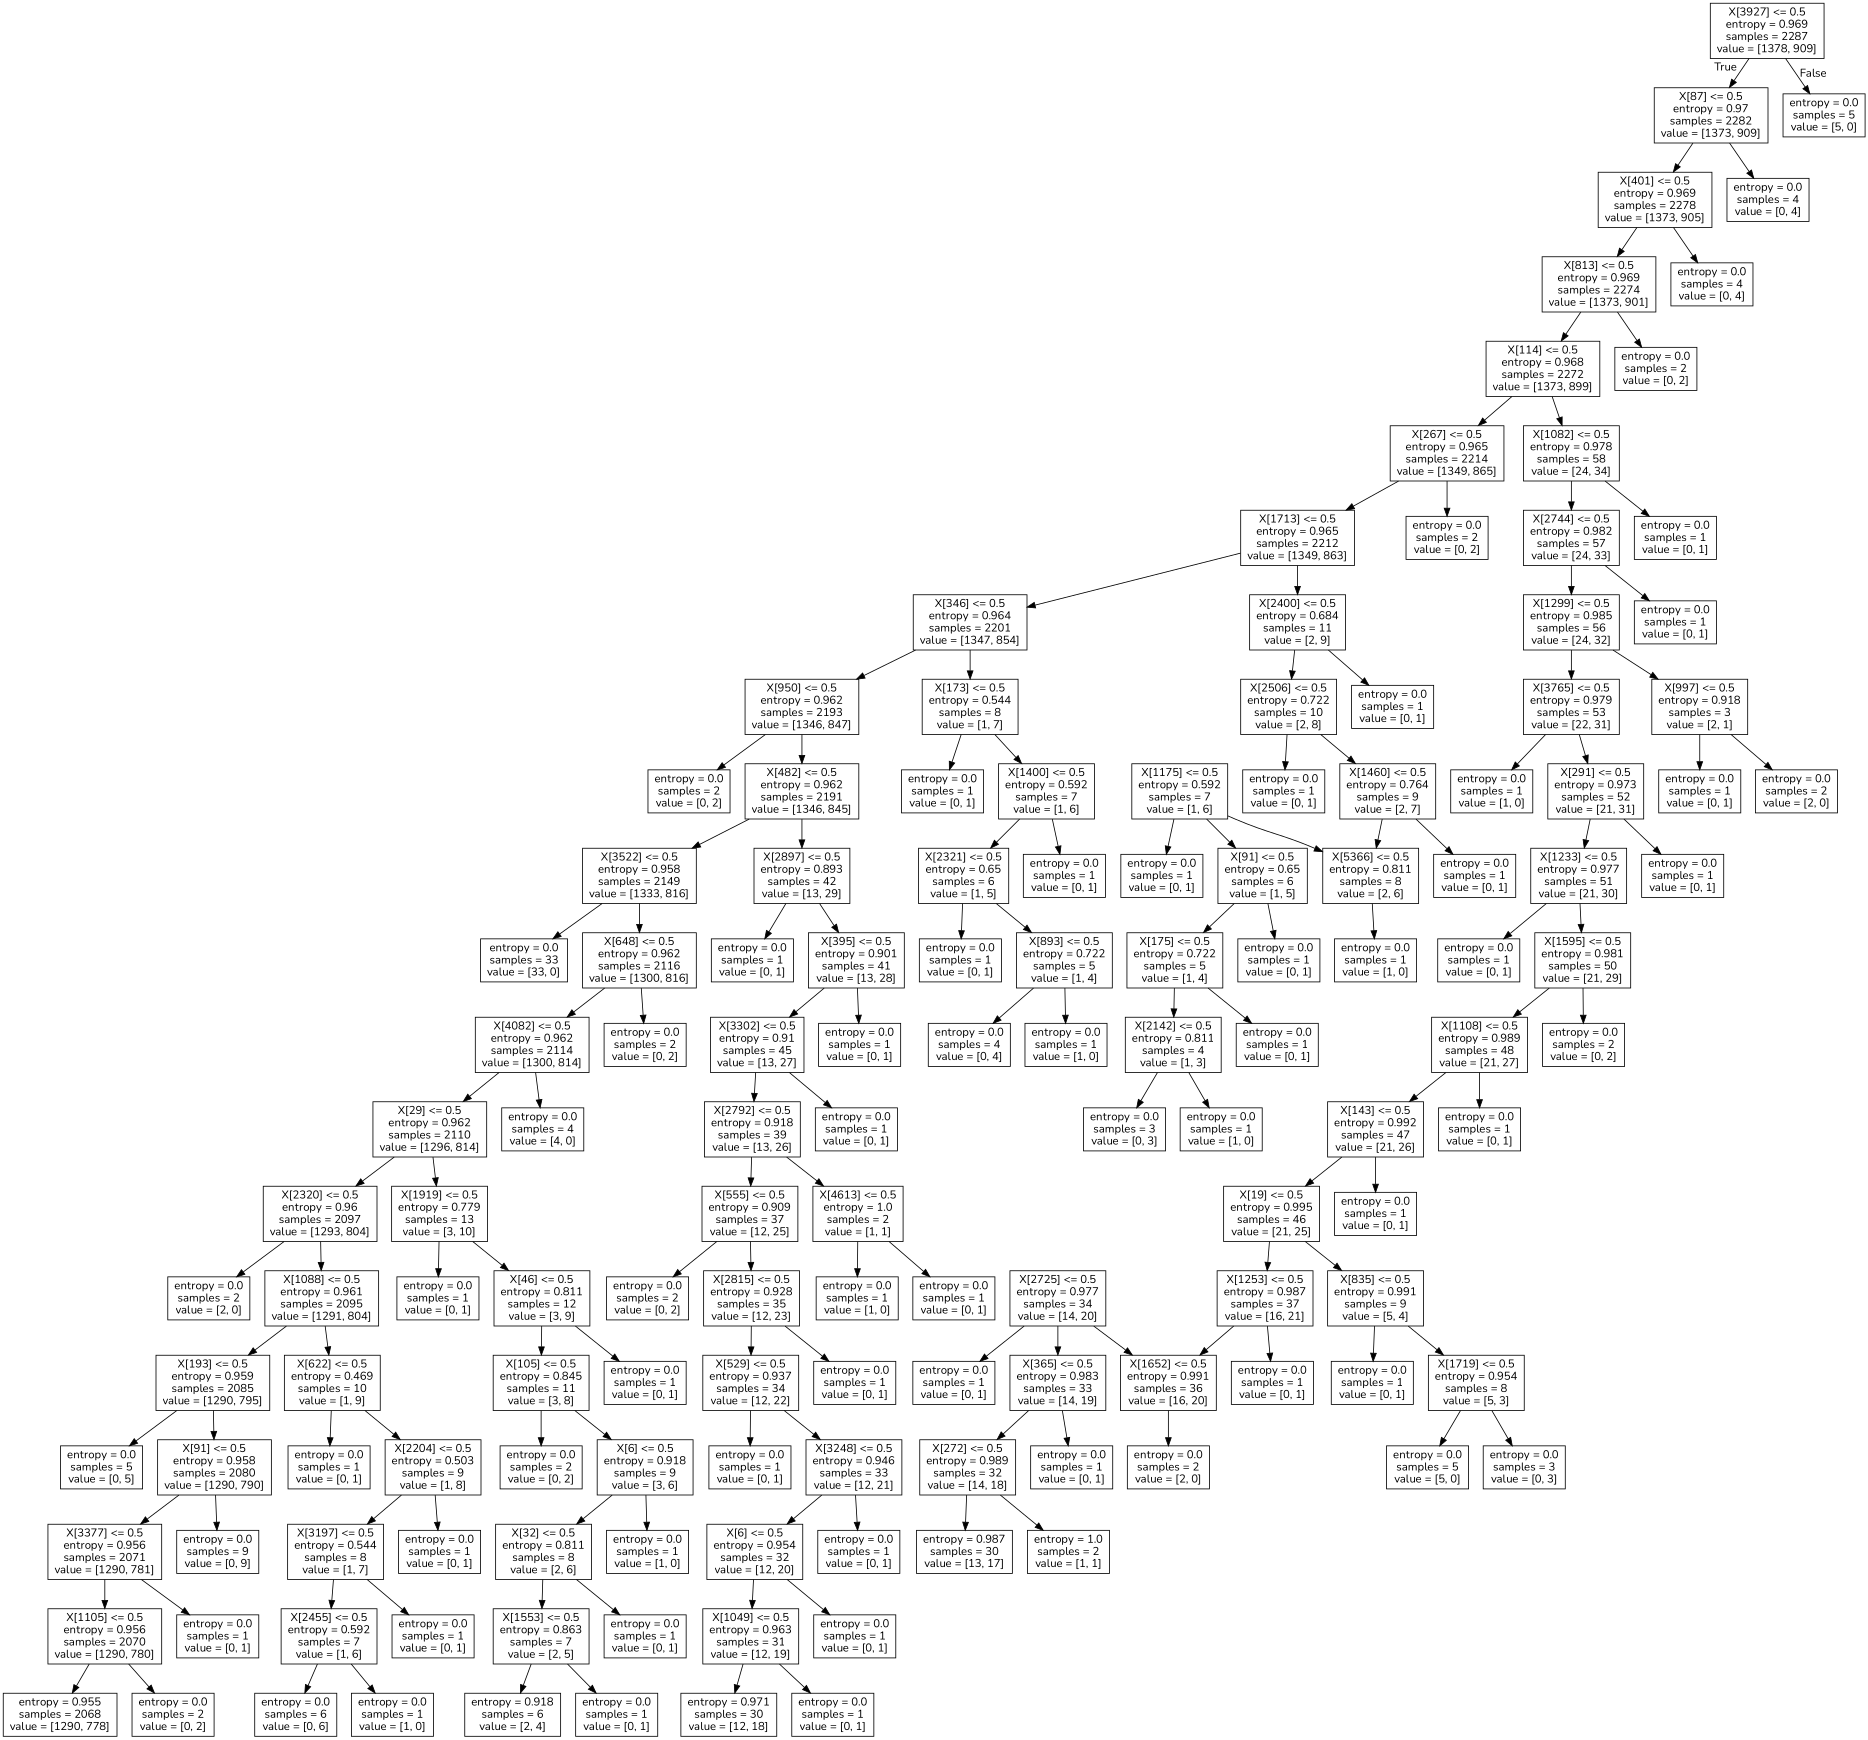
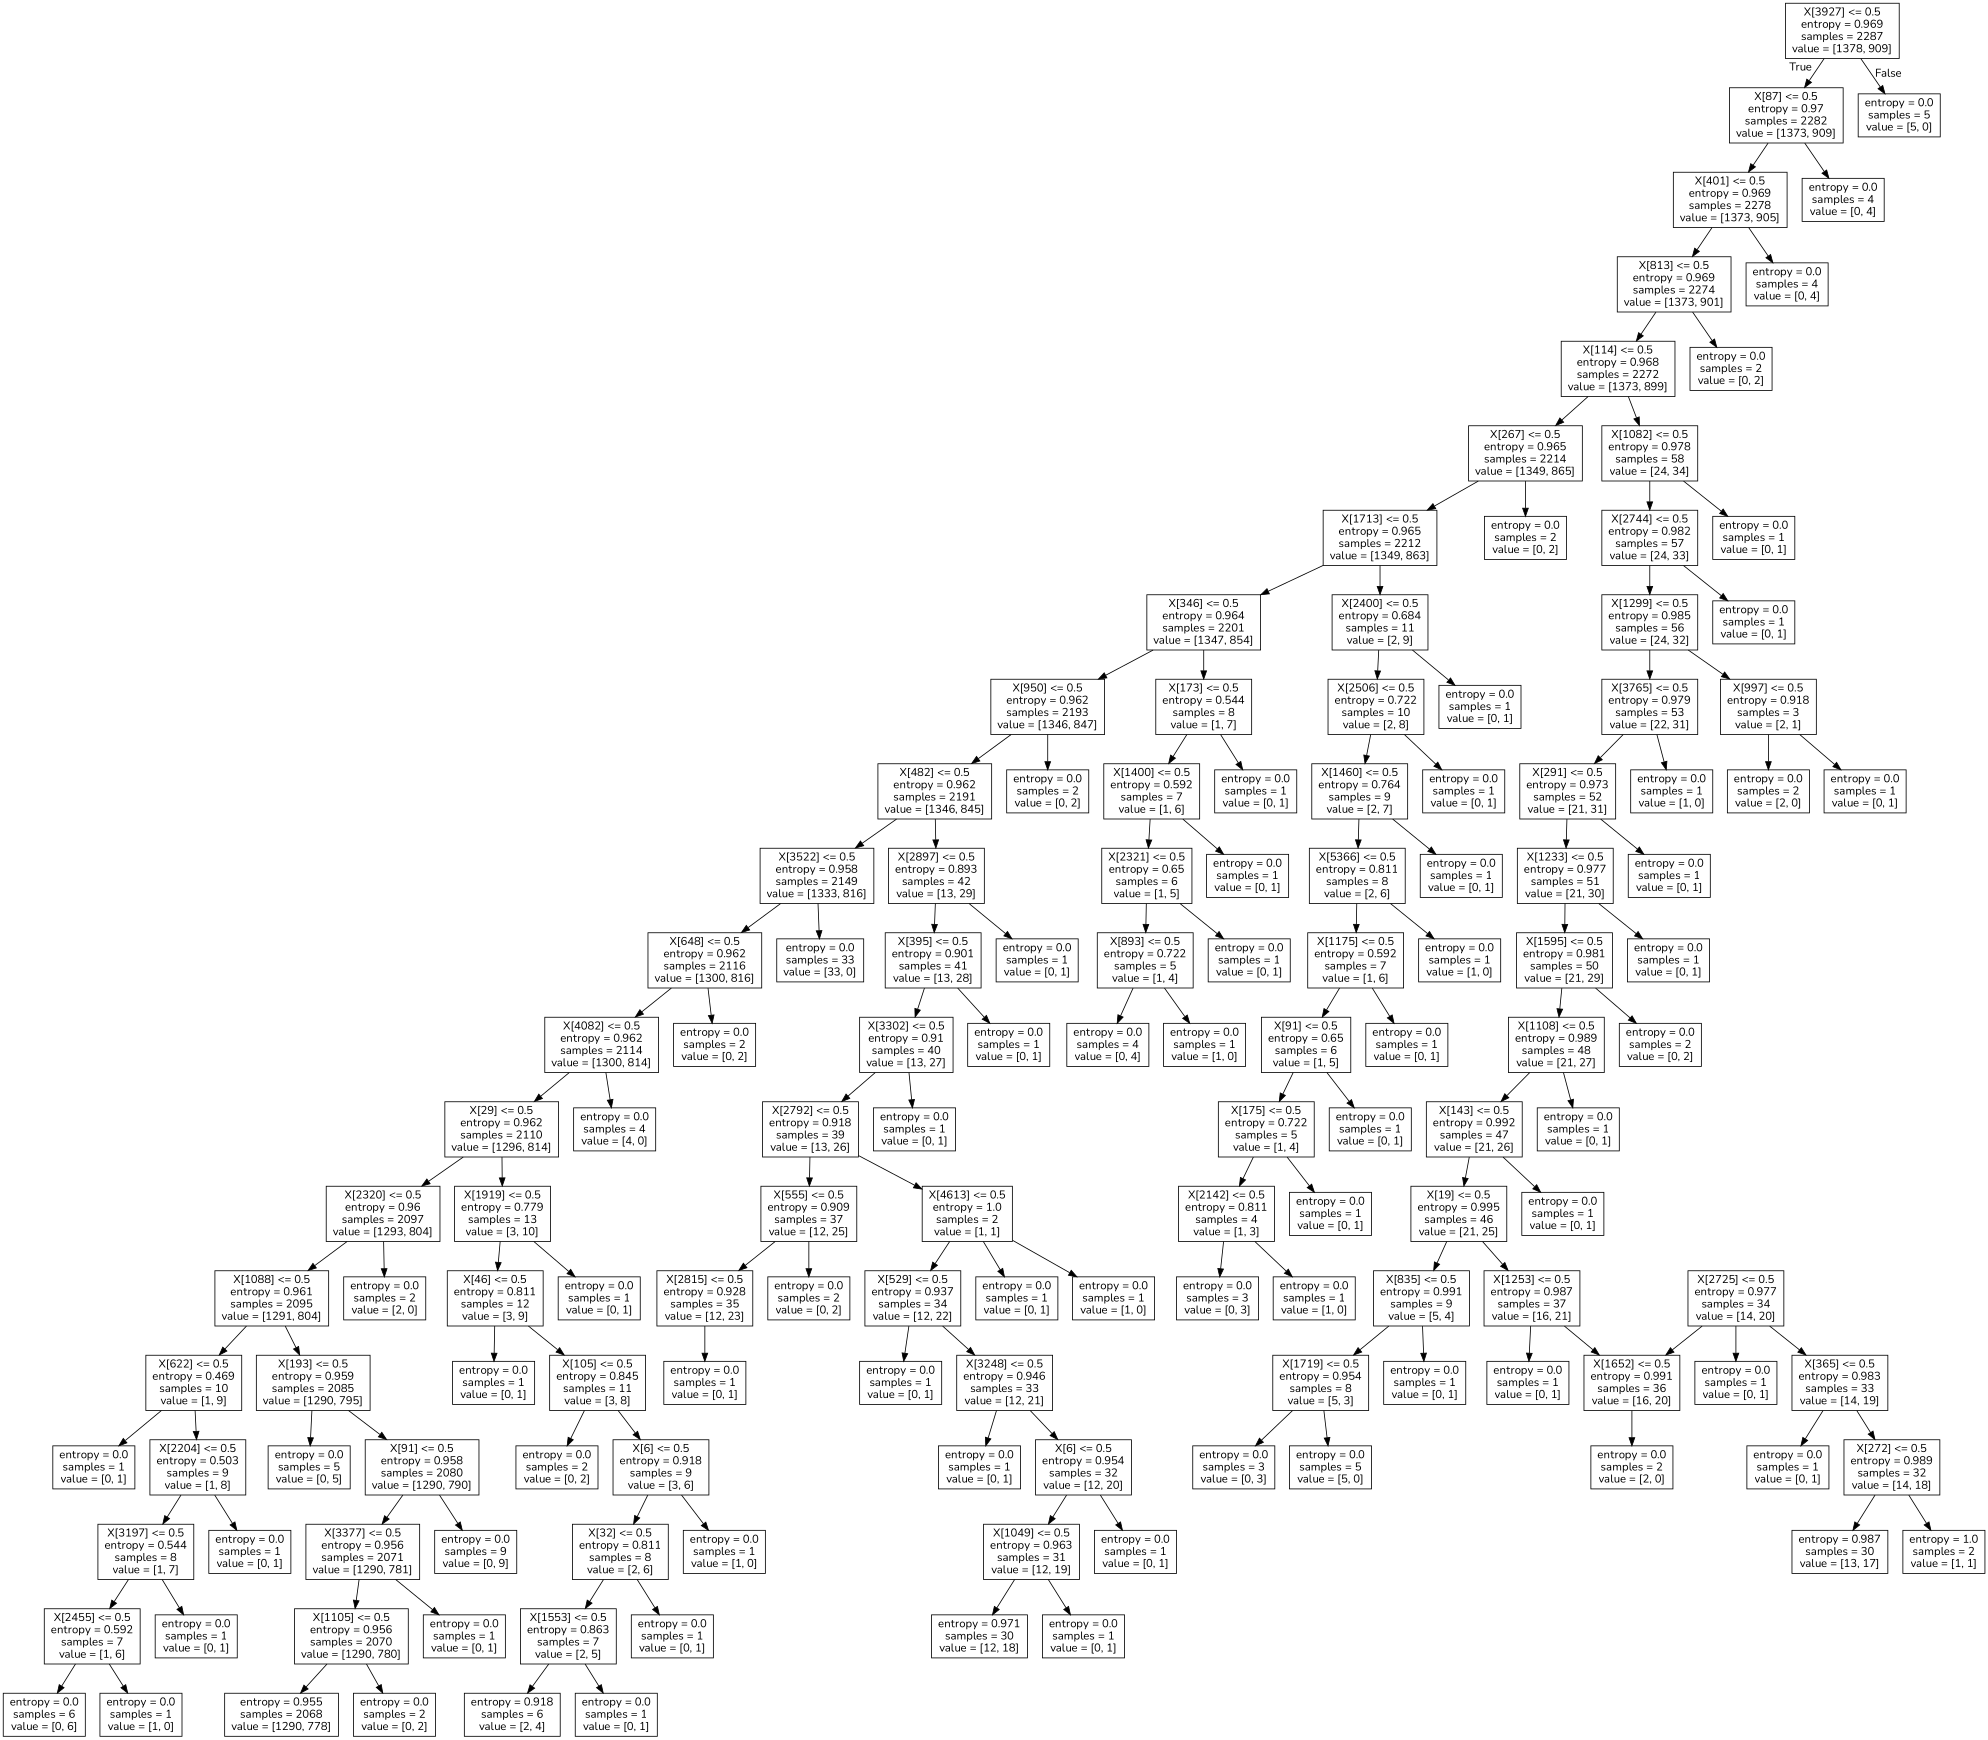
edge "X[1175] <= 0.5 entropy = 0.592 samples = 7 value = [1, 6]" -> "X[5366] <= 0.5 entropy = 0.811 samples = 8 value = [2, 6]": reversed
node "X[3302] <= 0.5 entropy = 0.91 samples = 45 value = [13, 27]": label "X[3302] <= 0.5 entropy = 0.91 samples = 45 value = [13, 27]" -> "X[3302] <= 0.5 entropy = 0.91 samples = 40 value = [13, 27]"
edge "X[2815] <= 0.5 entropy = 0.928 samples = 35 value = [12, 23]" -> "X[529] <= 0.5 entropy = 0.937 samples = 34 value = [12, 22]": now "X[4613] <= 0.5 entropy = 1.0 samples = 2 value = [1, 1]" -> "X[529] <= 0.5 entropy = 0.937 samples = 34 value = [12, 22]"
